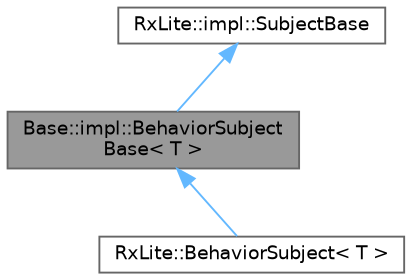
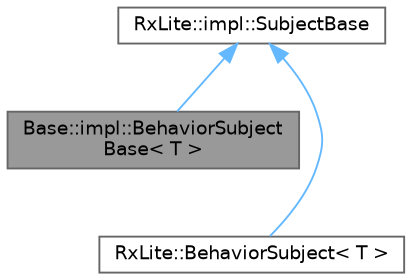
edge "RxLite::BehaviorSubject< T >" -> "Base::impl::BehaviorSubject Base< T >": now "RxLite::BehaviorSubject< T >" -> "RxLite::impl::SubjectBase"
